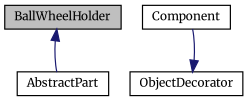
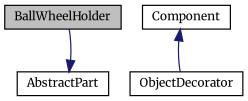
edge "Component" -> "ObjectDecorator": reversed
edge "AbstractPart" -> "BallWheelHolder": reversed
